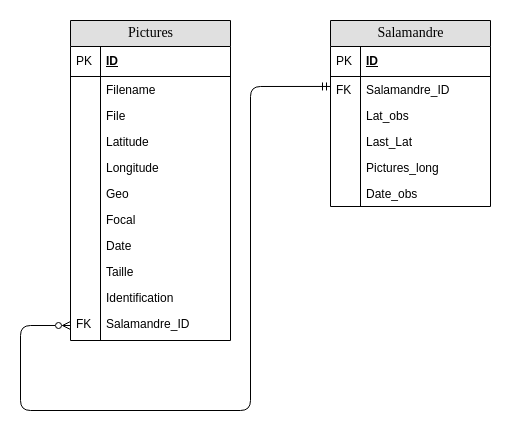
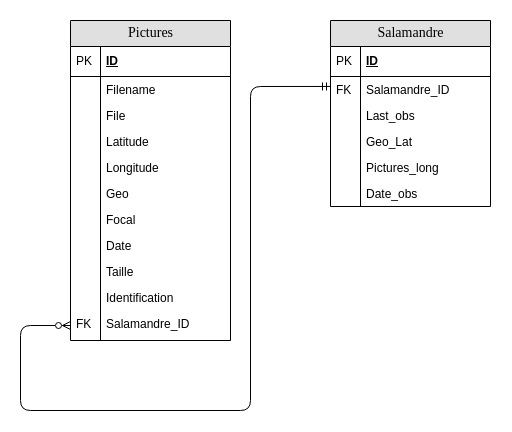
node "Lat_obs": label "Lat_obs" -> "Last_obs"
node "Last_Lat": label "Last_Lat" -> "Geo_Lat"
